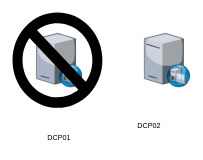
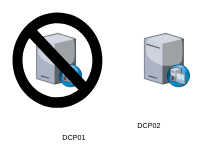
node "DCP01": moved (59, 138) -> (74, 138)
